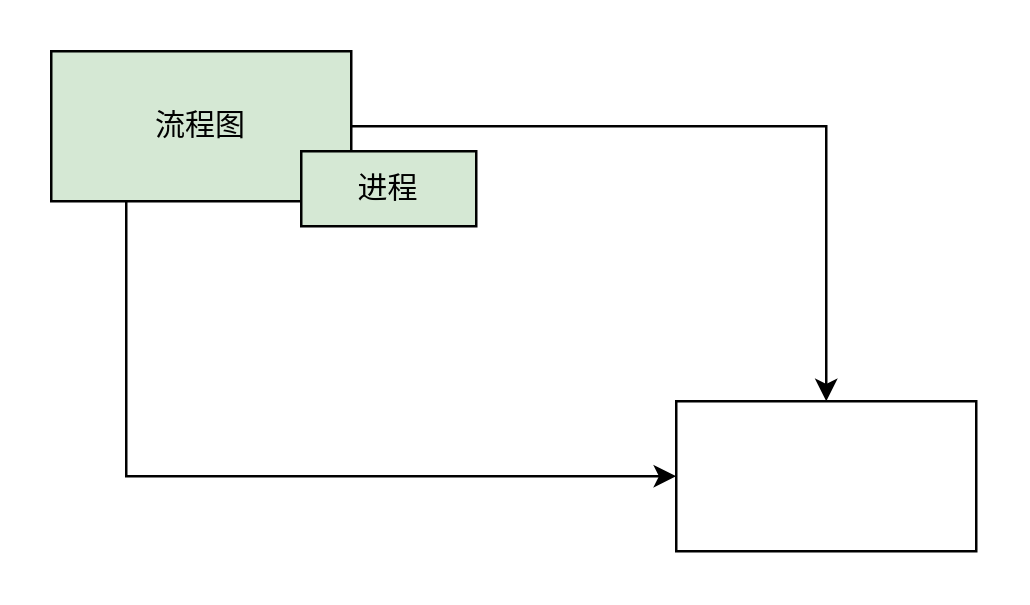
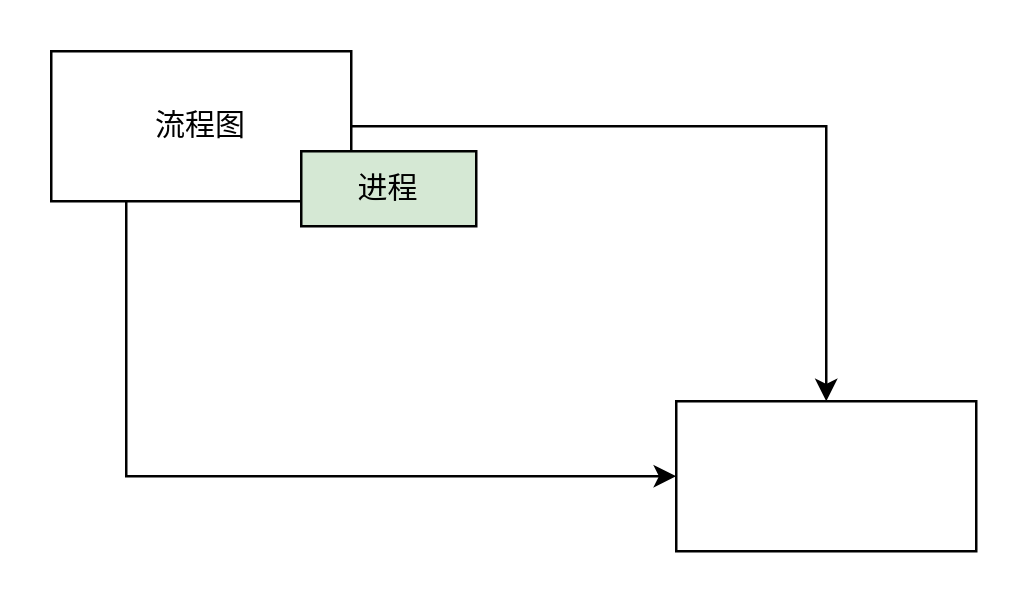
node "流程图": fillcolor #d5e8d4 -> #ffffff
